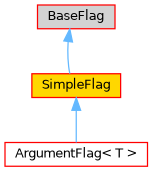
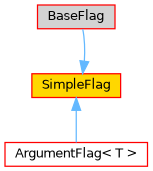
edge "SimpleFlag" -> "BaseFlag": reversed
